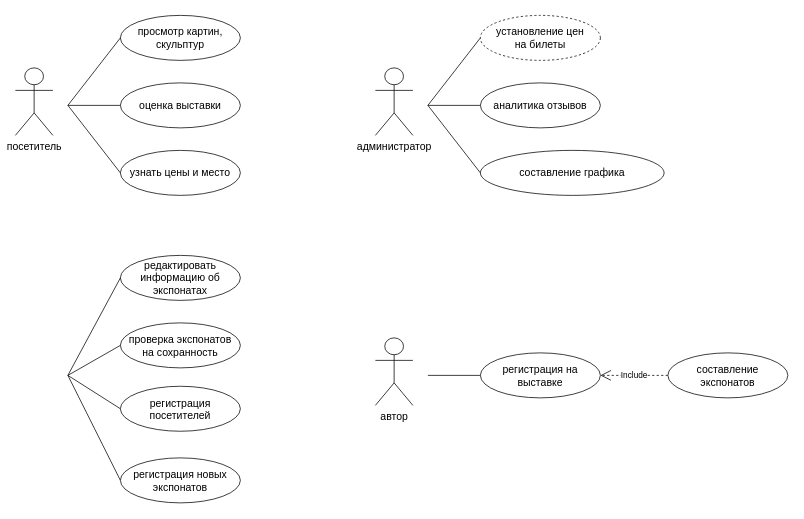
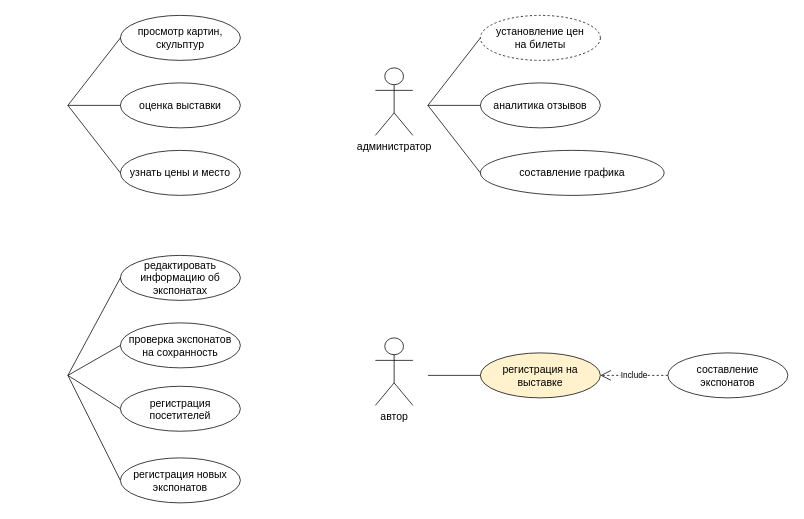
node "посетитель": removed
node "регистрация на выставке": fillcolor #ffffff -> #fff2cc
